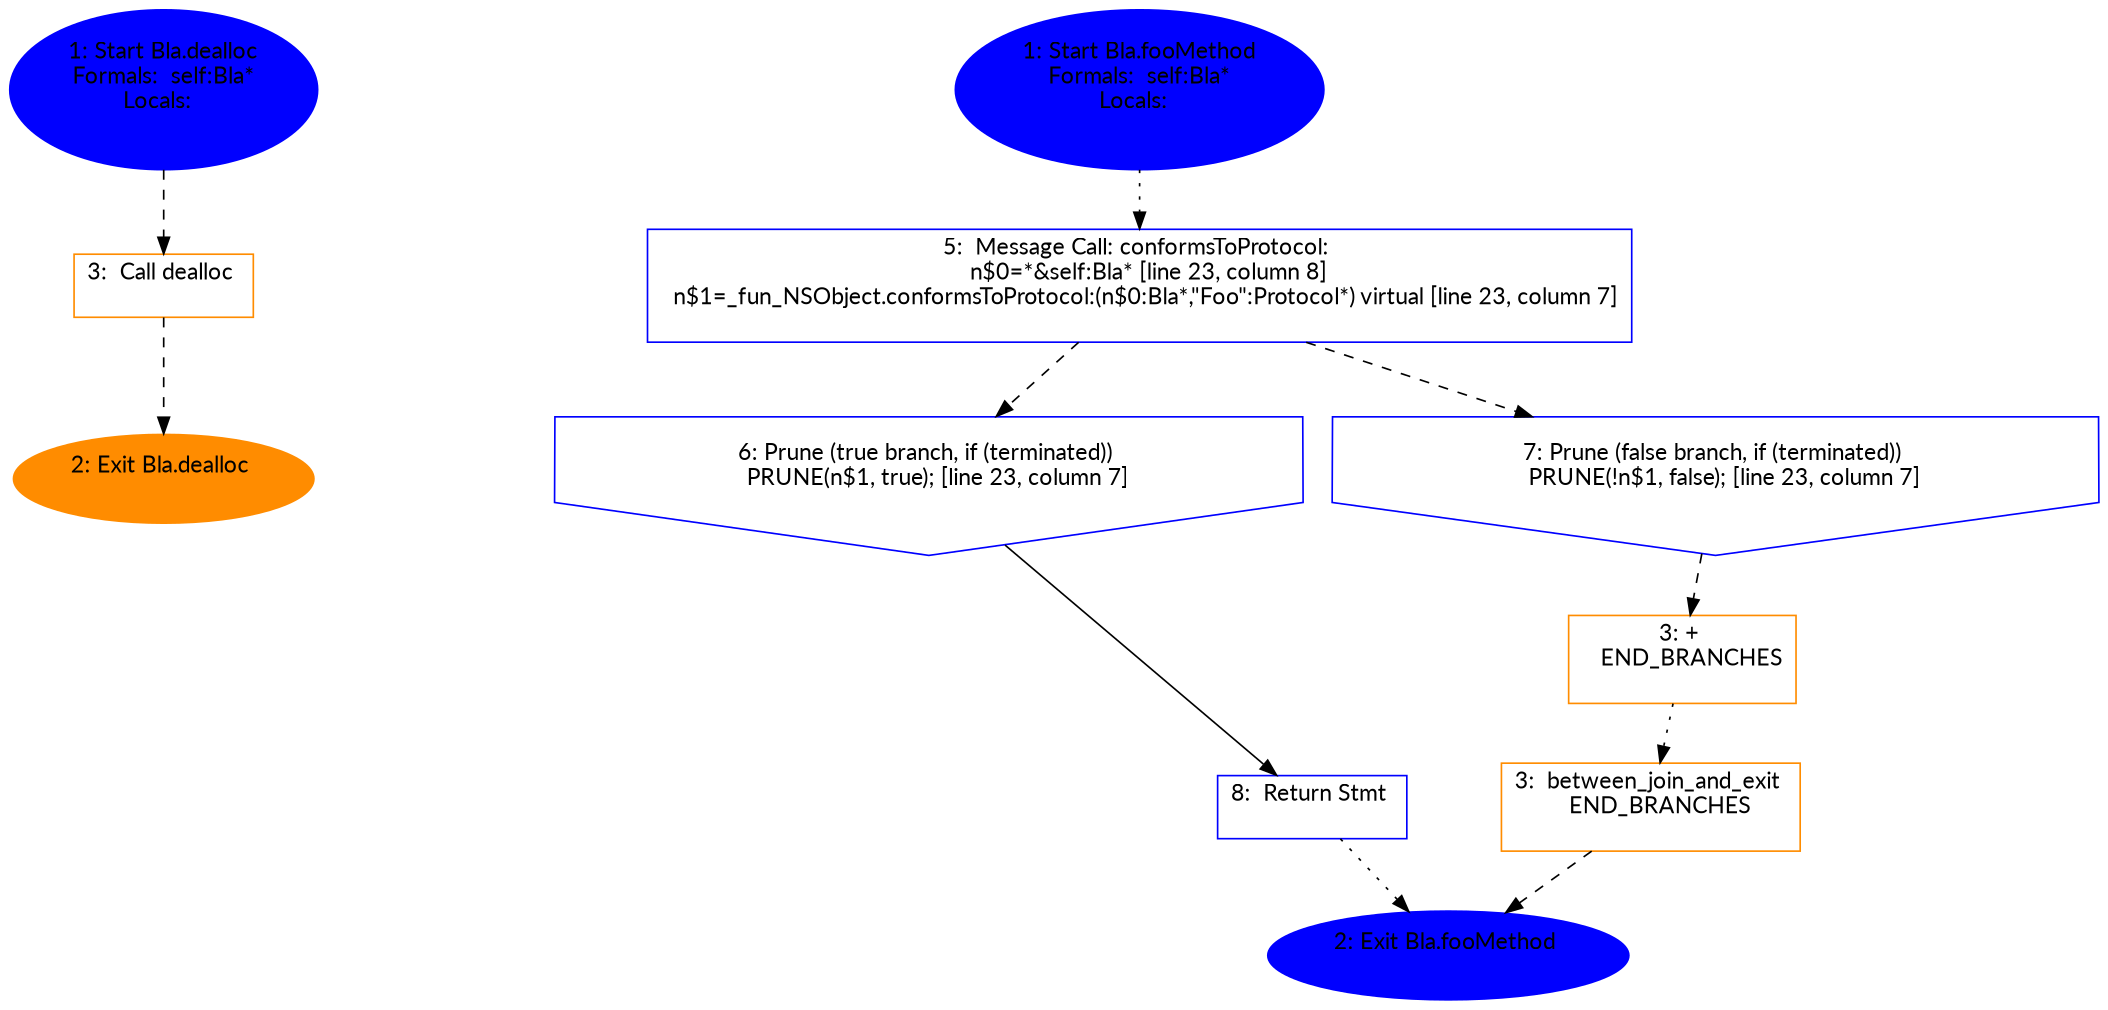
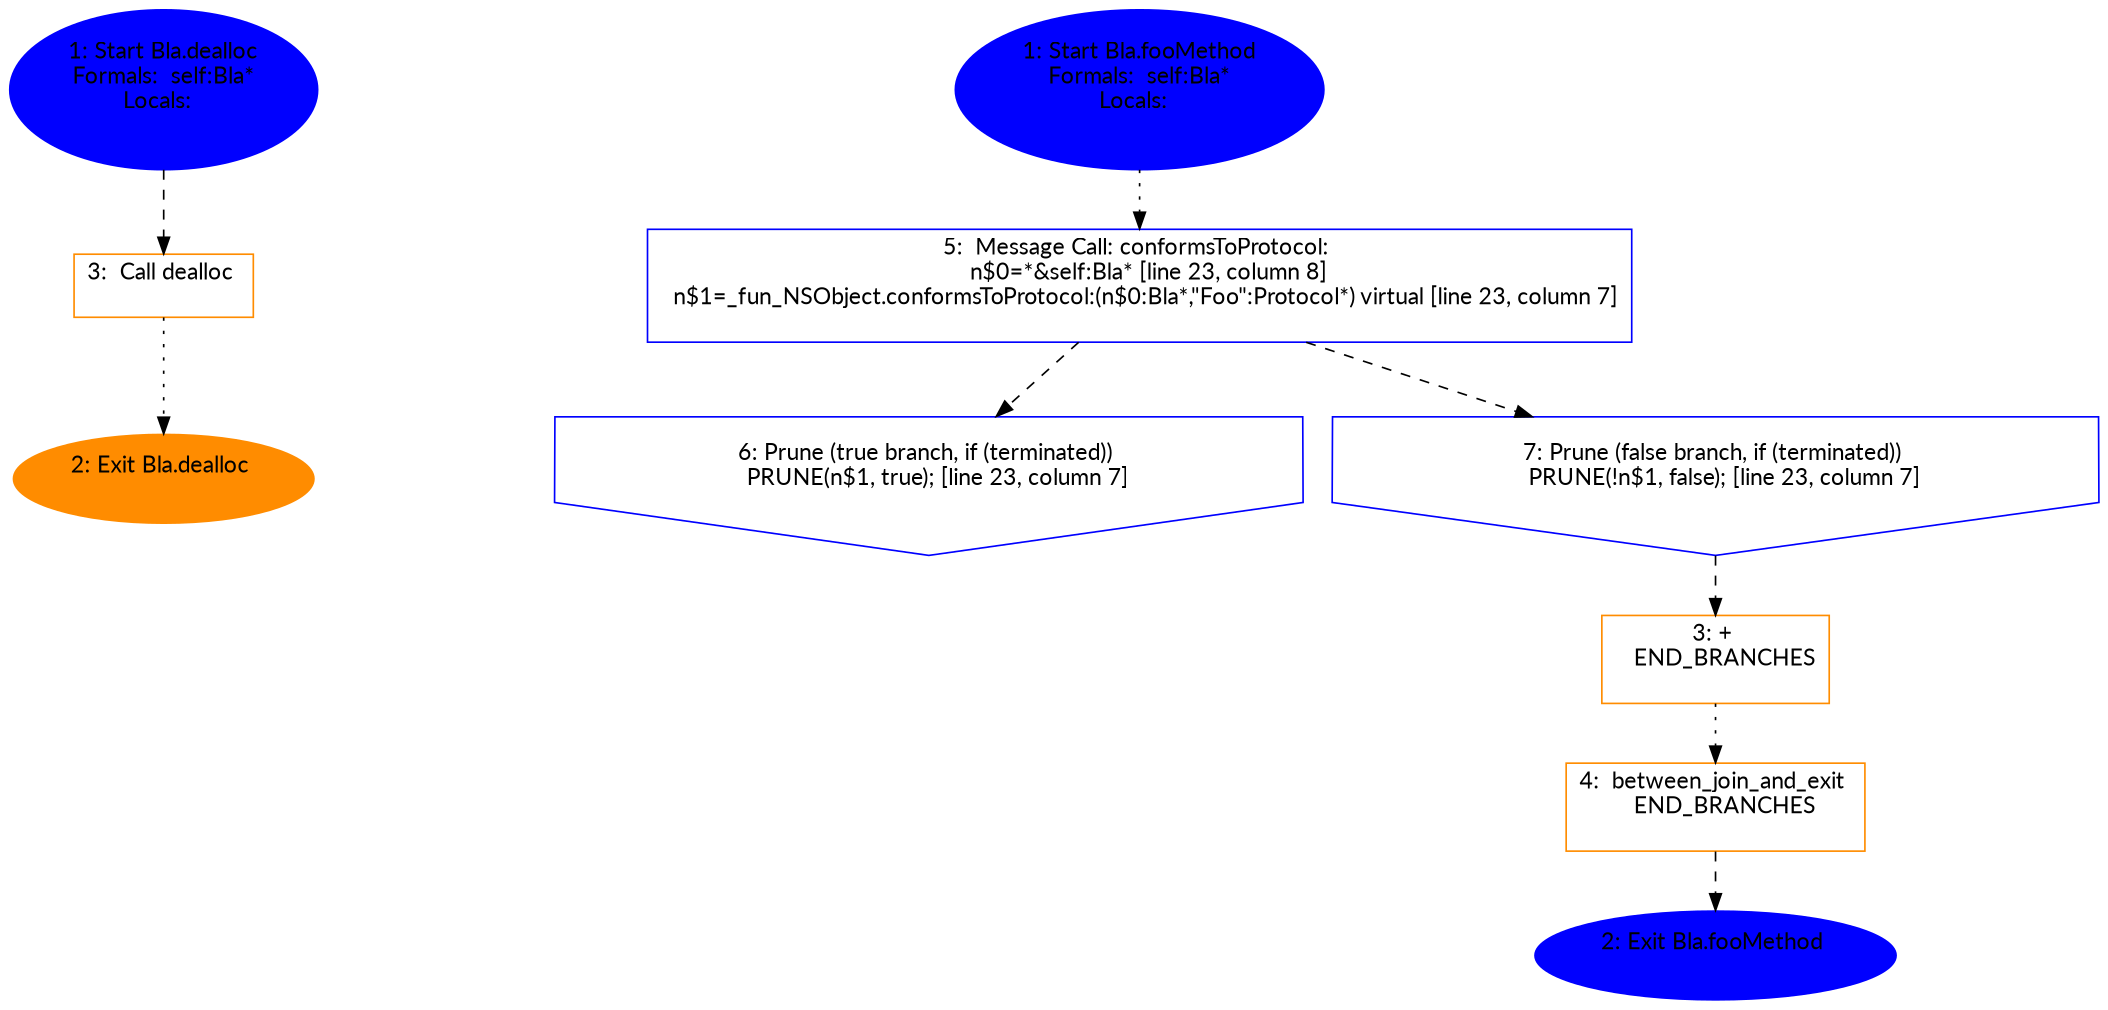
edge "3:  Call dealloc" -> "2: Exit Bla.dealloc": style dashed -> dotted
node "8:  Return Stmt": removed
node "3:  between_join_and_exit END_BRANCHES": label "3:  between_join_and_exit END_BRANCHES" -> "4:  between_join_and_exit END_BRANCHES"
